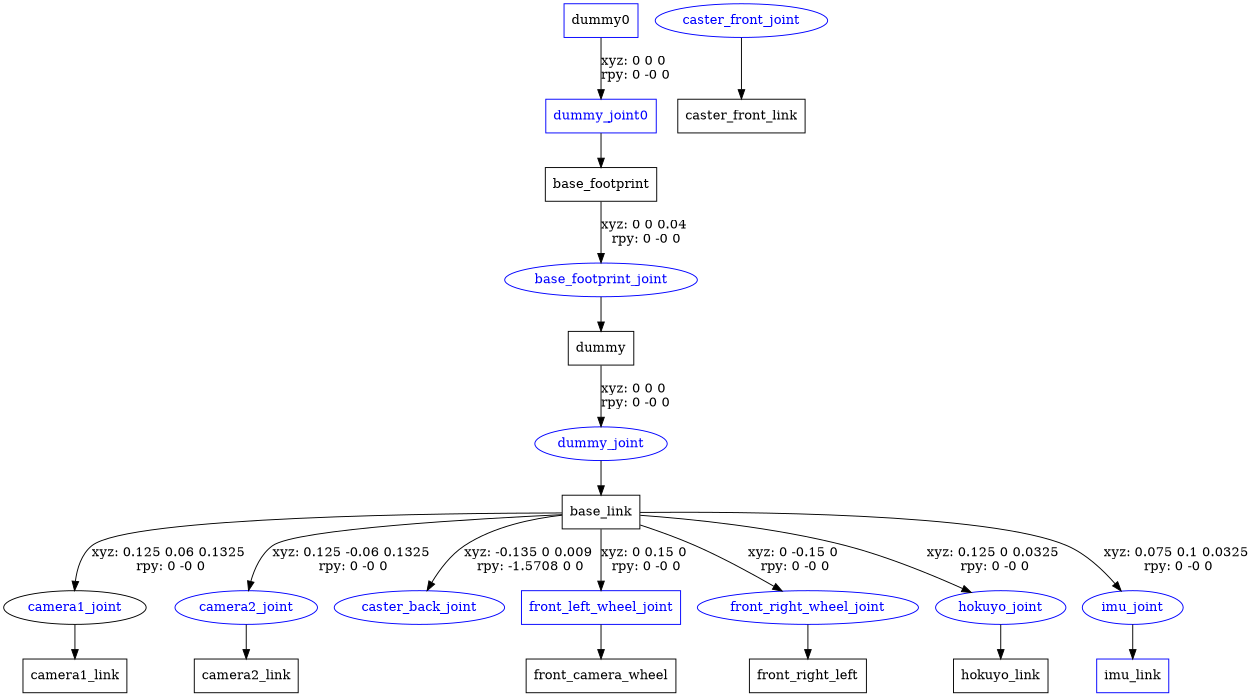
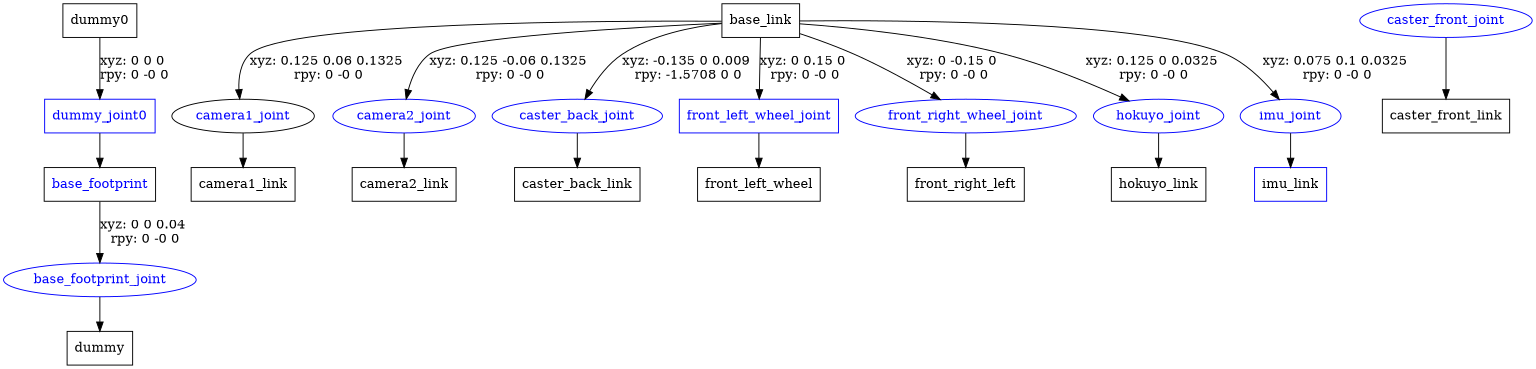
node "dummy0": color blue -> black
node "caster_back_link": added
node "base_footprint": fontcolor black -> blue
node "dummy_joint": removed
node "front_camera_wheel": label "front_camera_wheel" -> "front_left_wheel"
